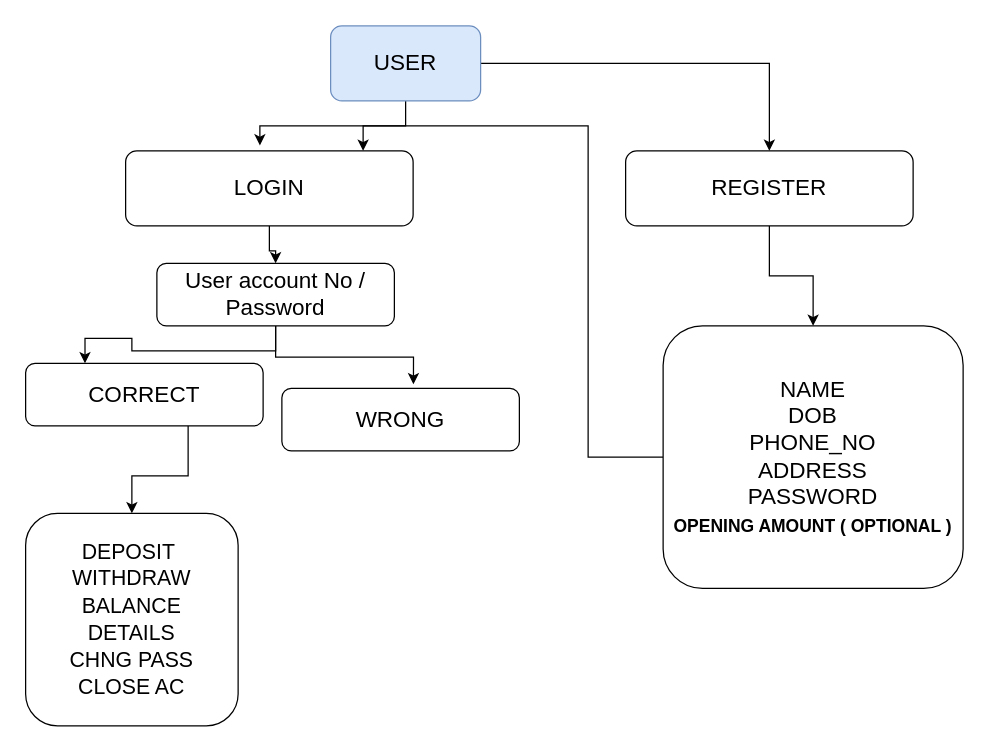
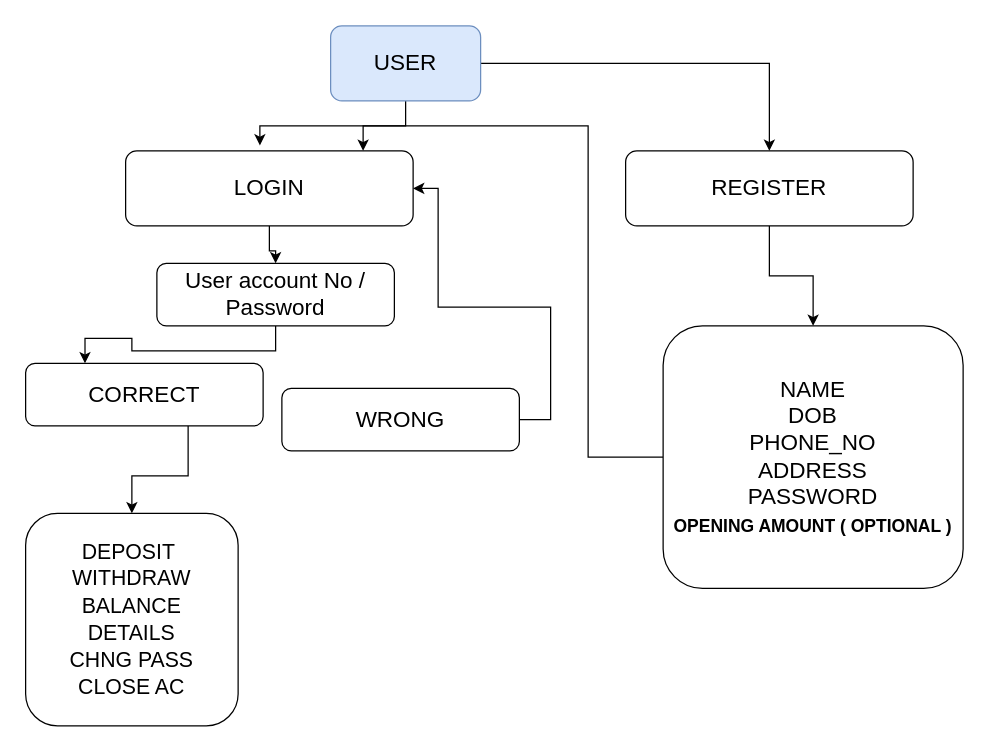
edge "WRONG" -> "LOGIN": added
edge "User account No / Password" -> "WRONG": removed
